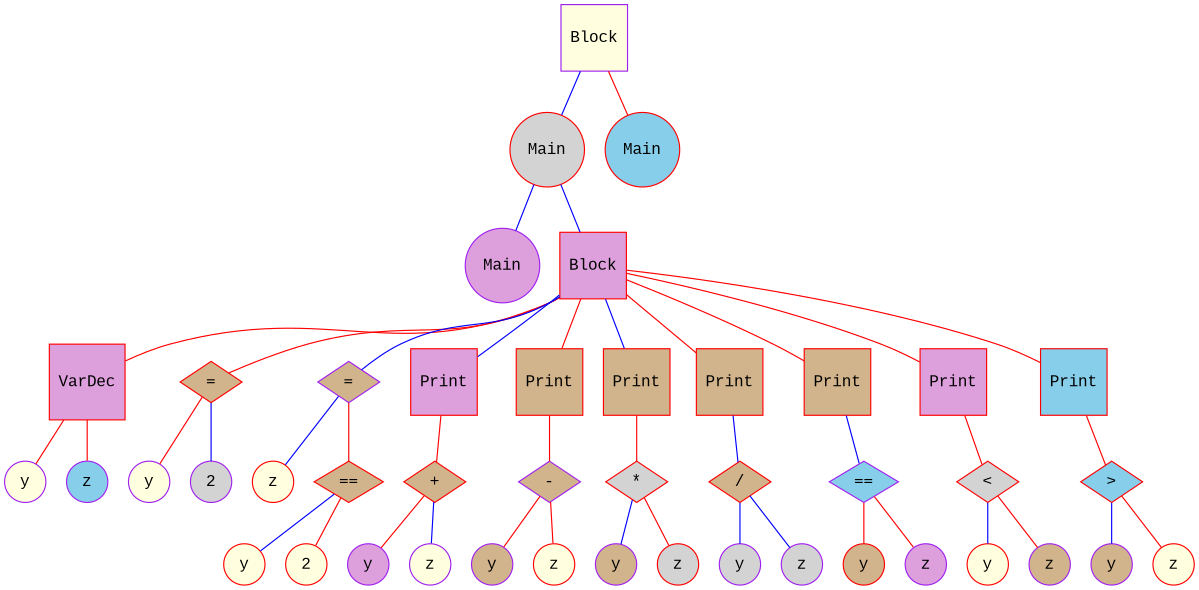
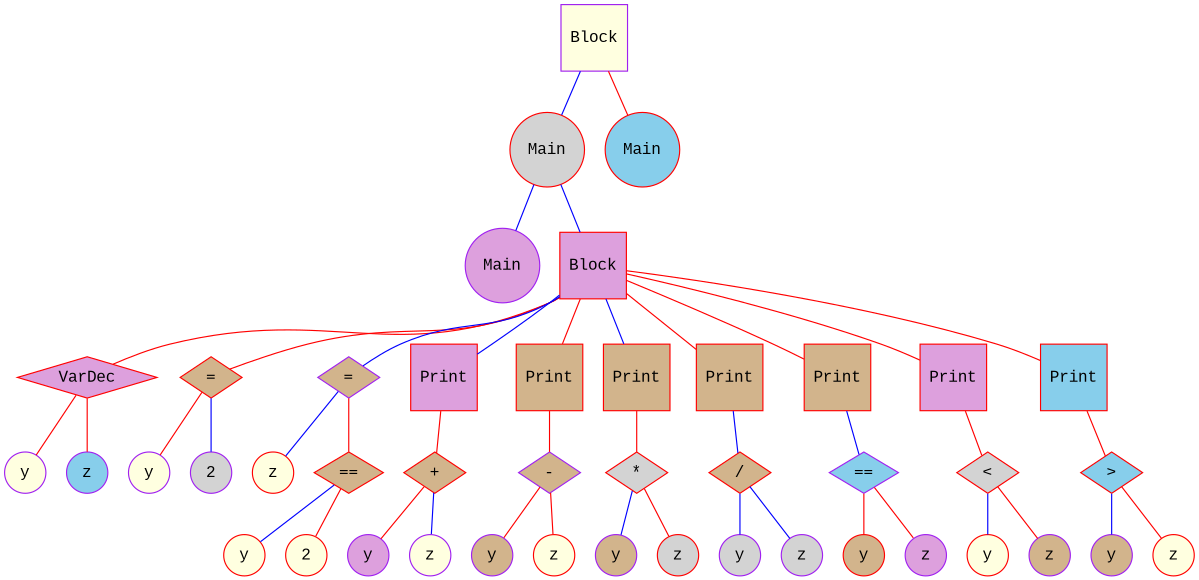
node "VarDec": shape square -> diamond
